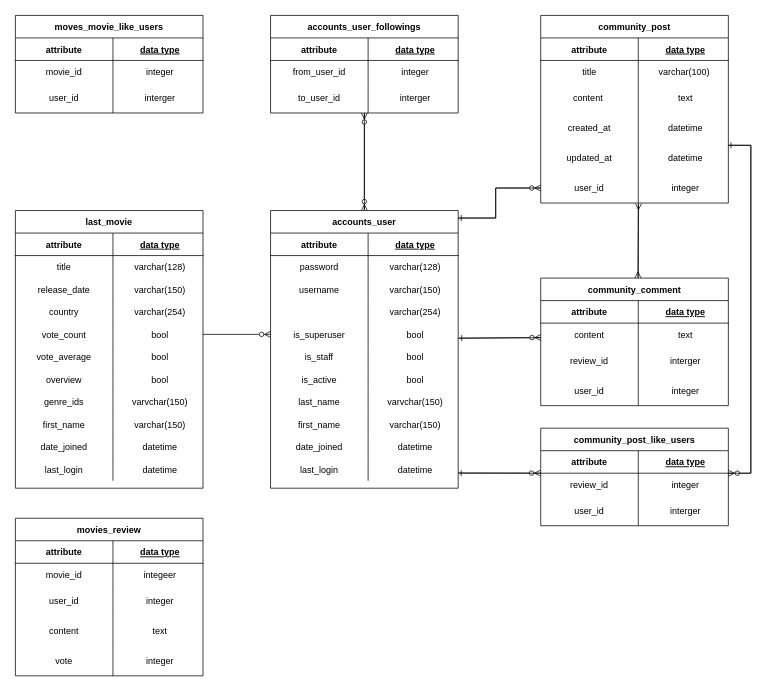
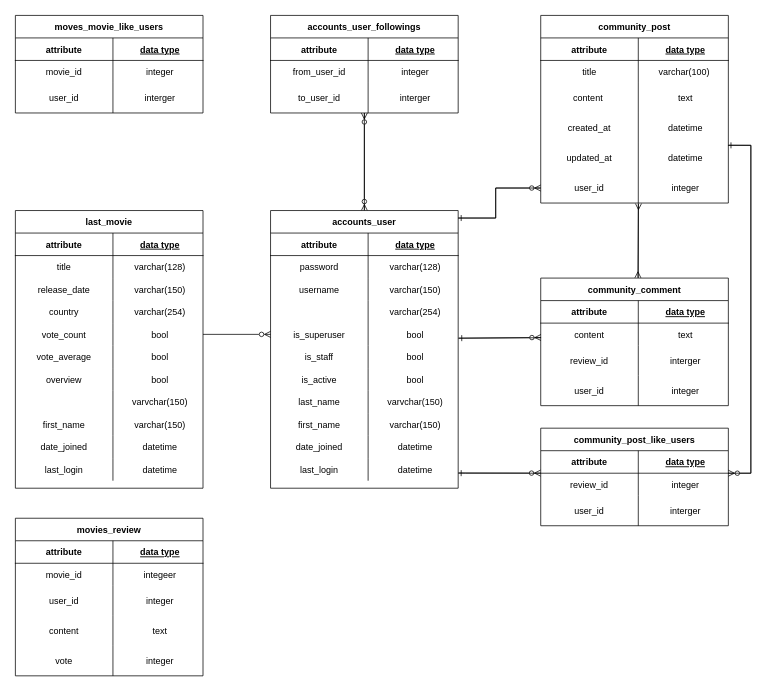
node "genre_ids": removed
